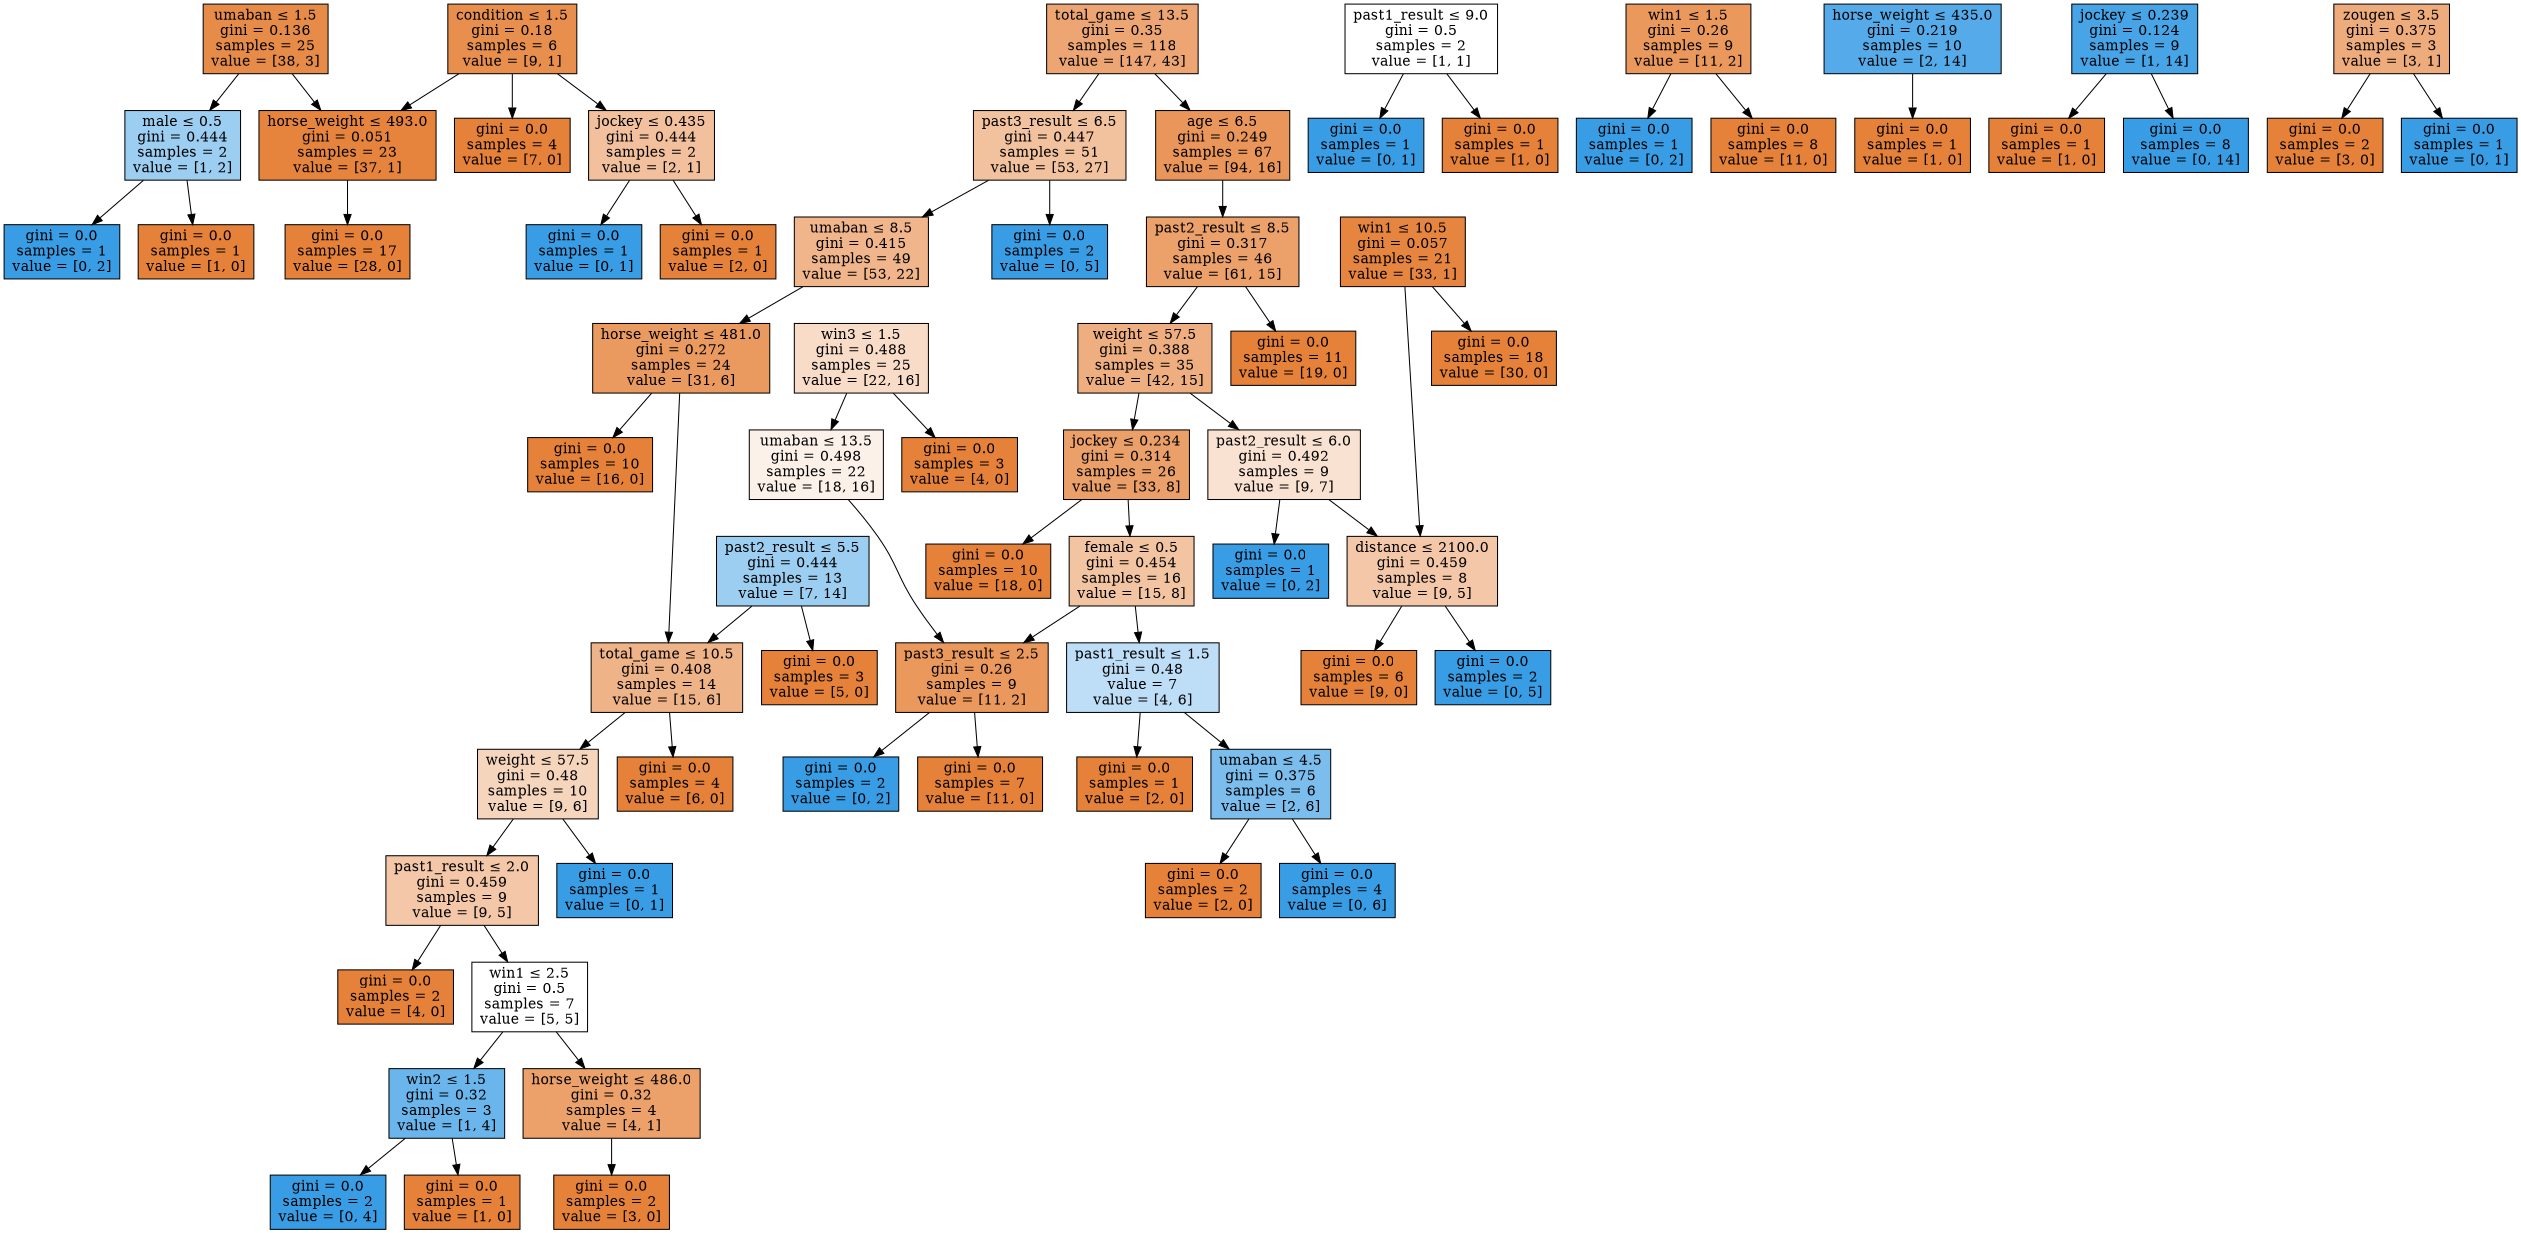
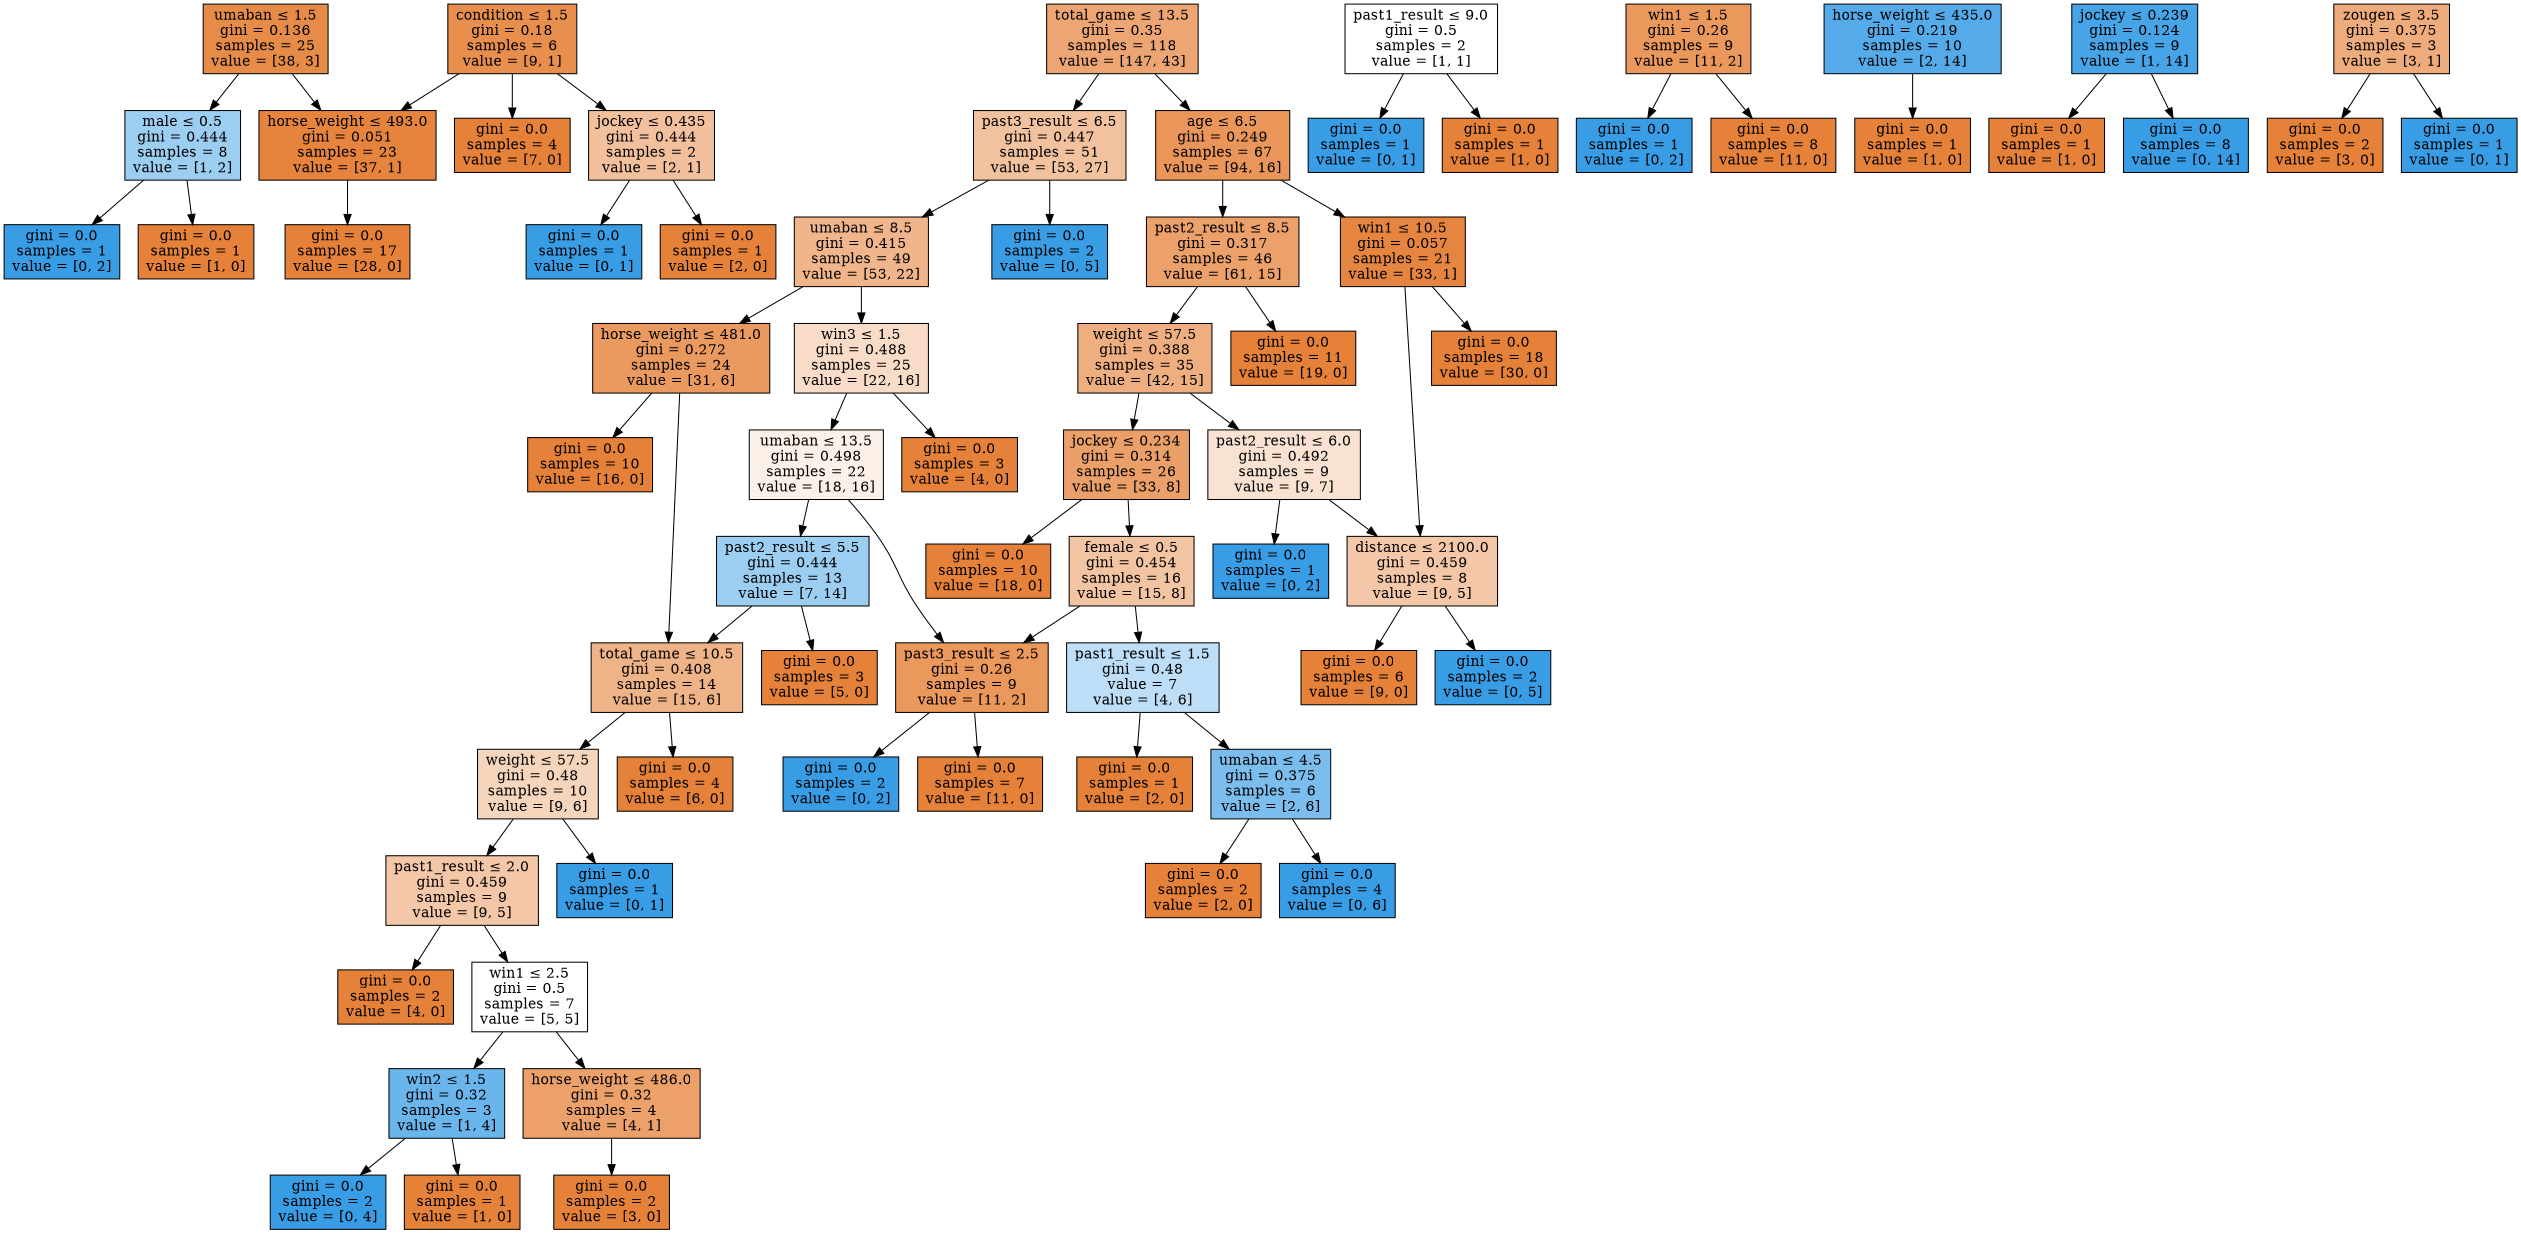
node "male ≤ 0.5": text "samples = 2" -> "samples = 8"
edge "age ≤ 6.5" -> "win1 ≤ 10.5": added
edge "umaban ≤ 8.5" -> "win3 ≤ 1.5": added
edge "umaban ≤ 13.5" -> "past2_result ≤ 5.5": added
